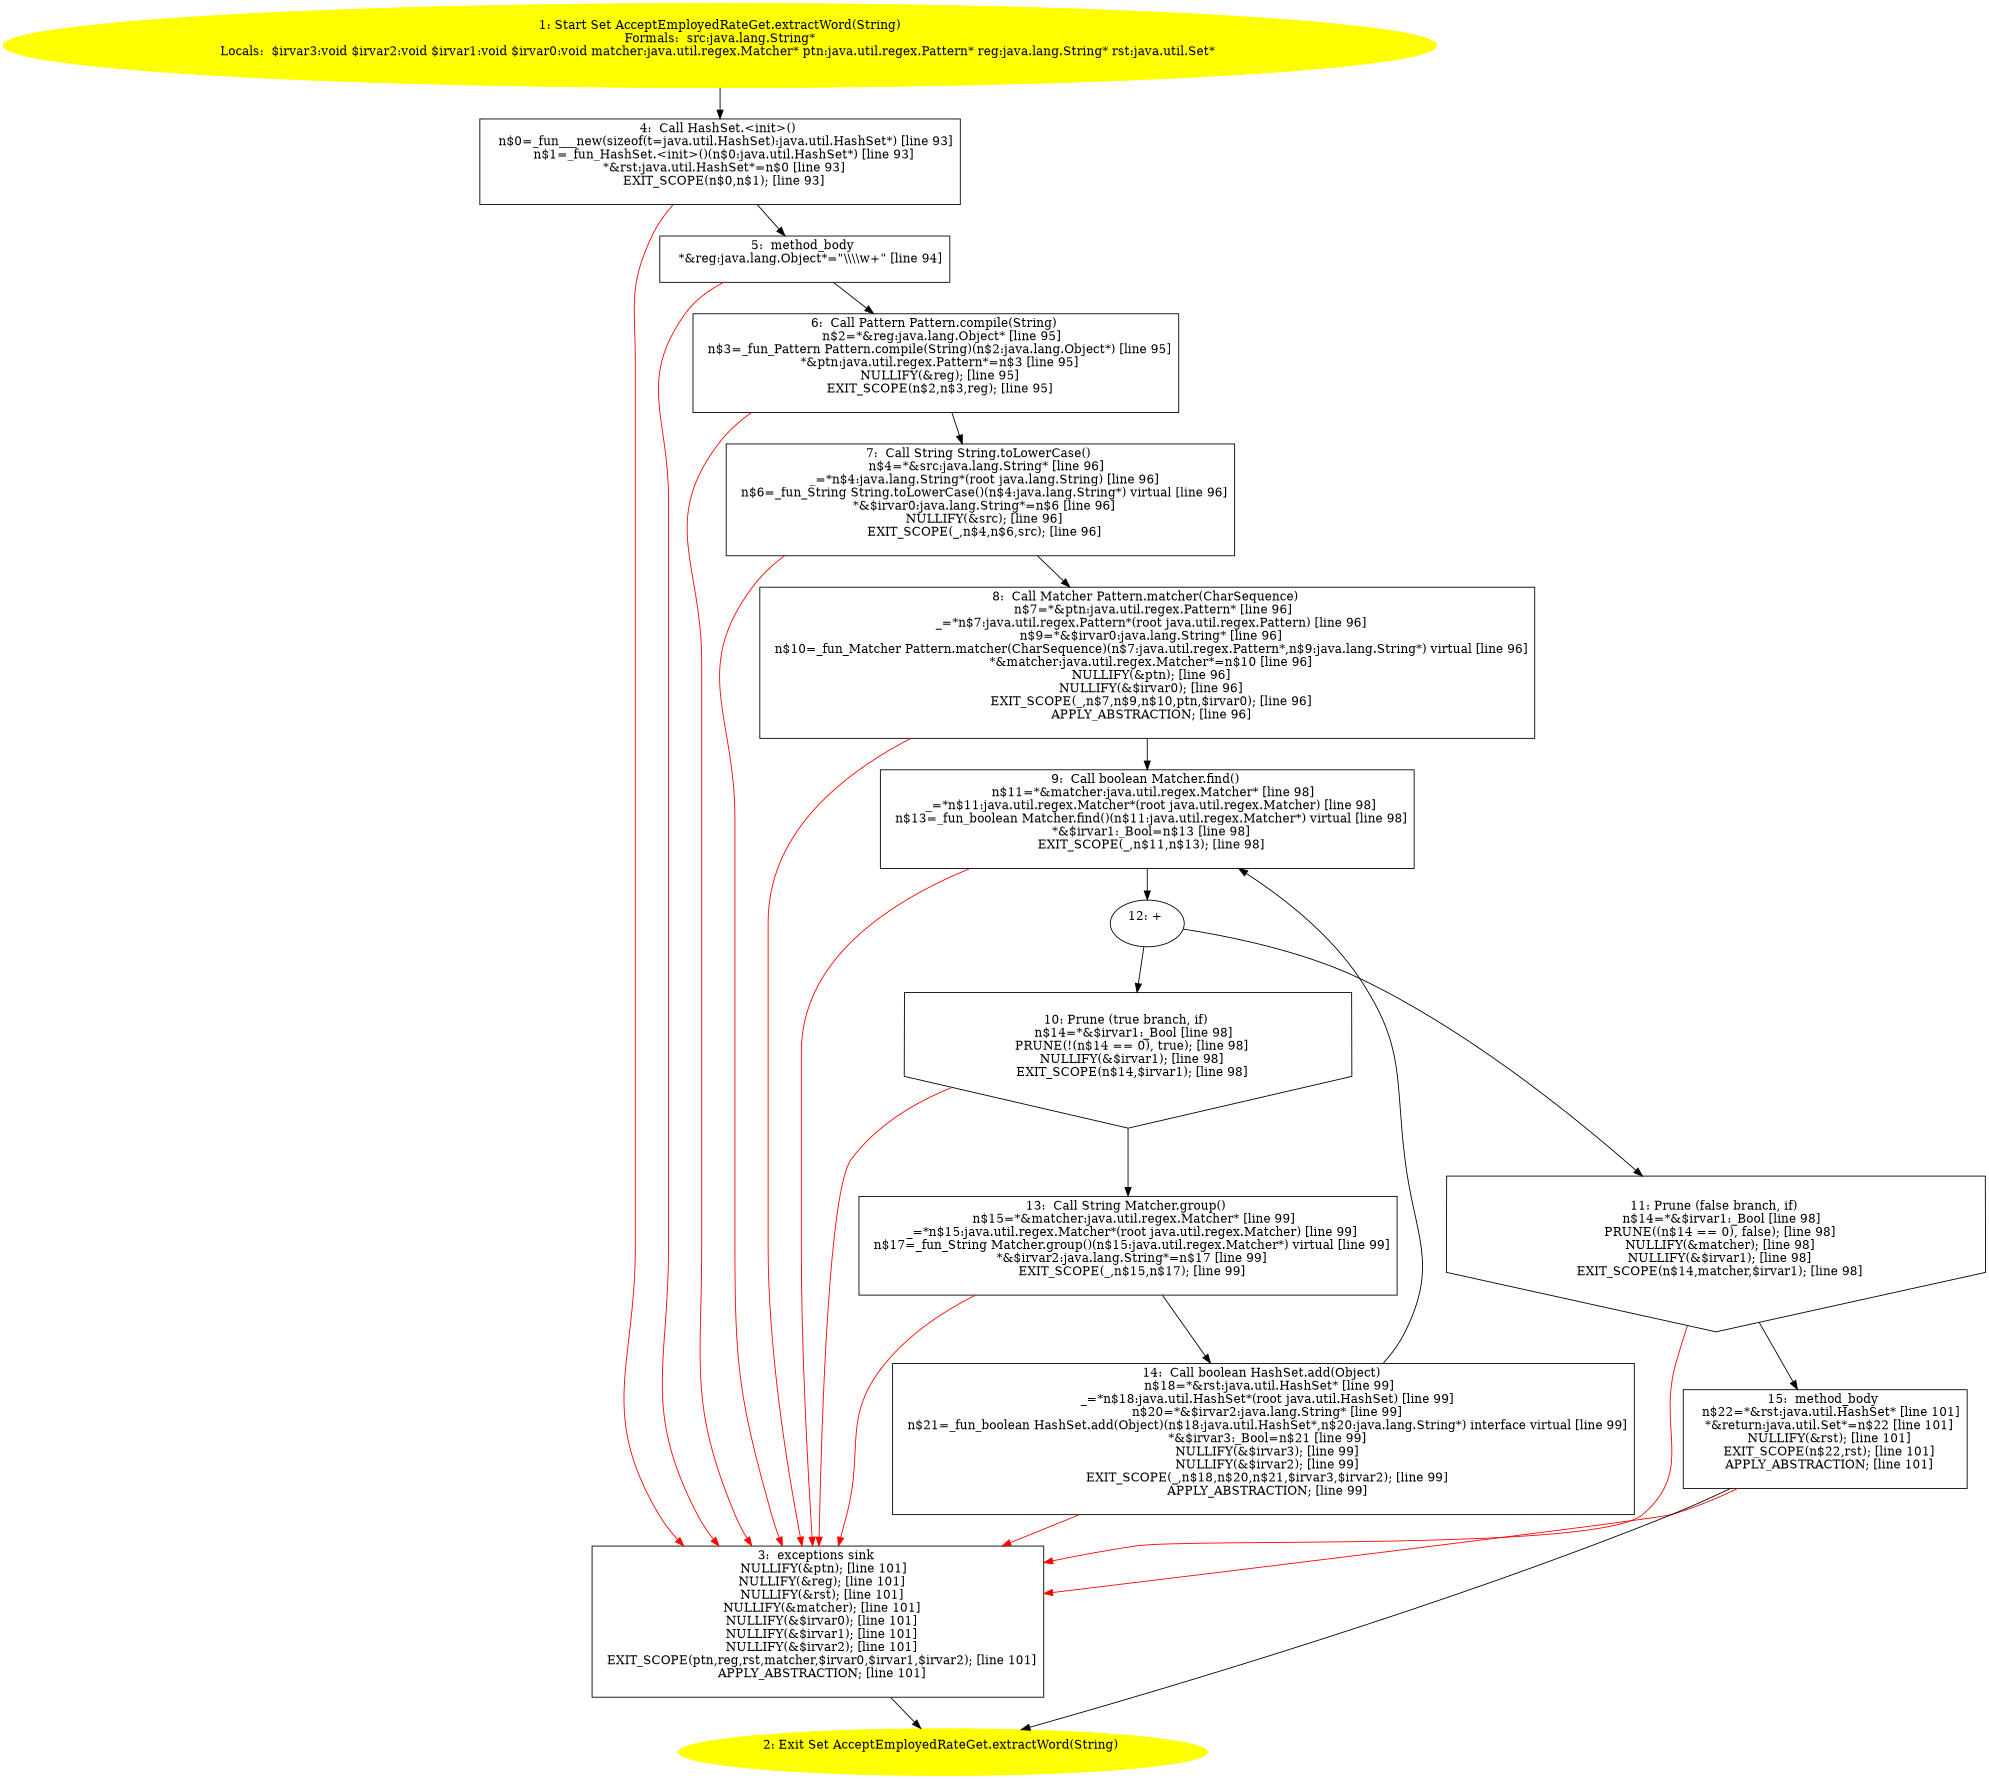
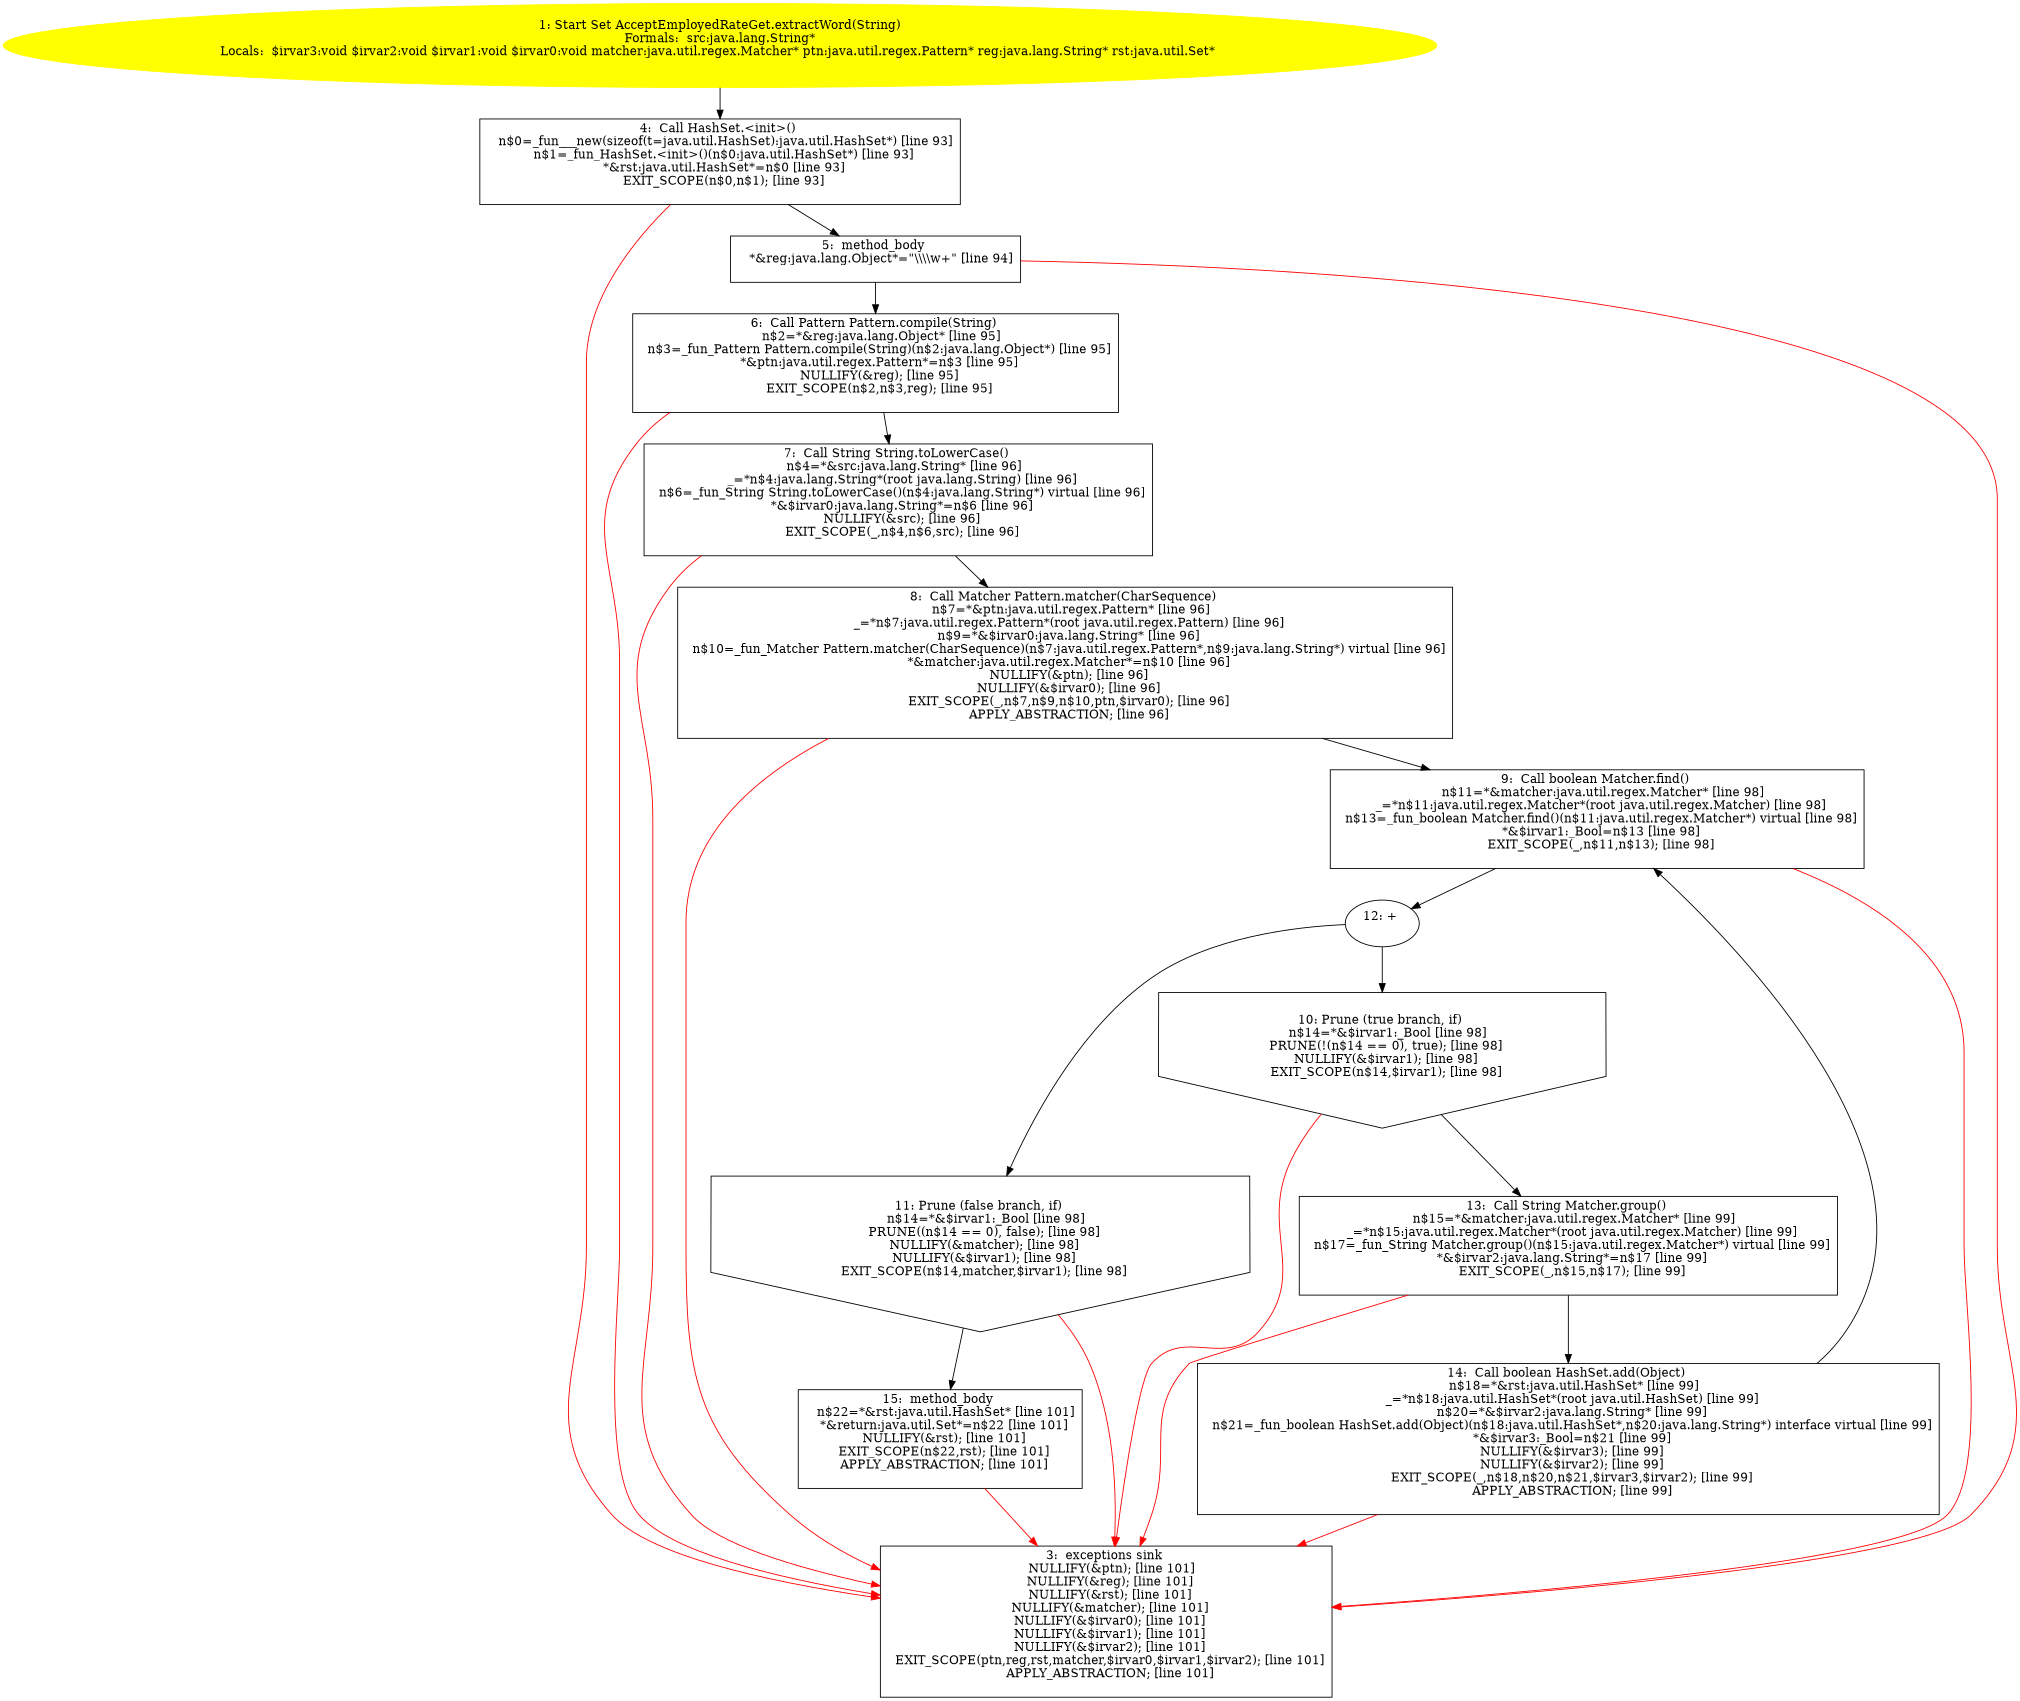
node "2: Exit Set AcceptEmployedRateGet.extractWord(String)": removed
